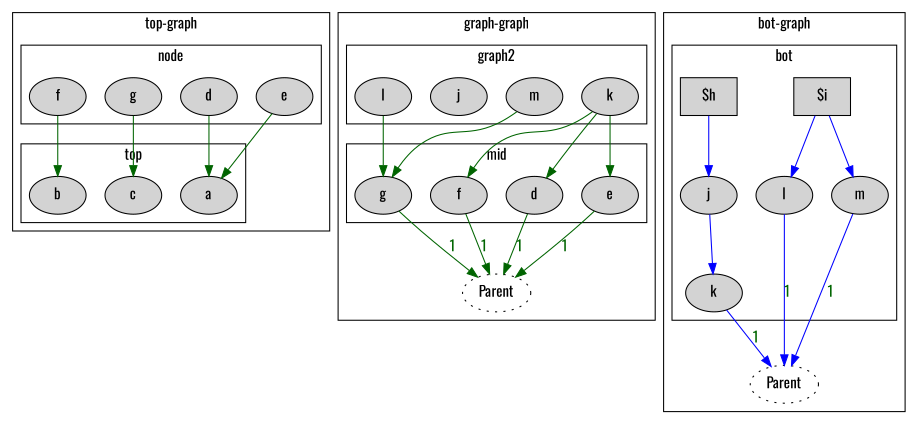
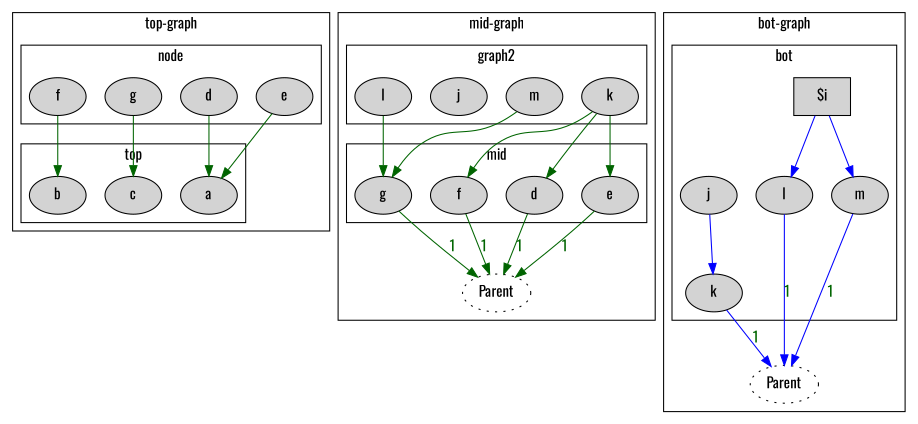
cluster "graph-graph": label "graph-graph" -> "mid-graph"
node "$h": removed
